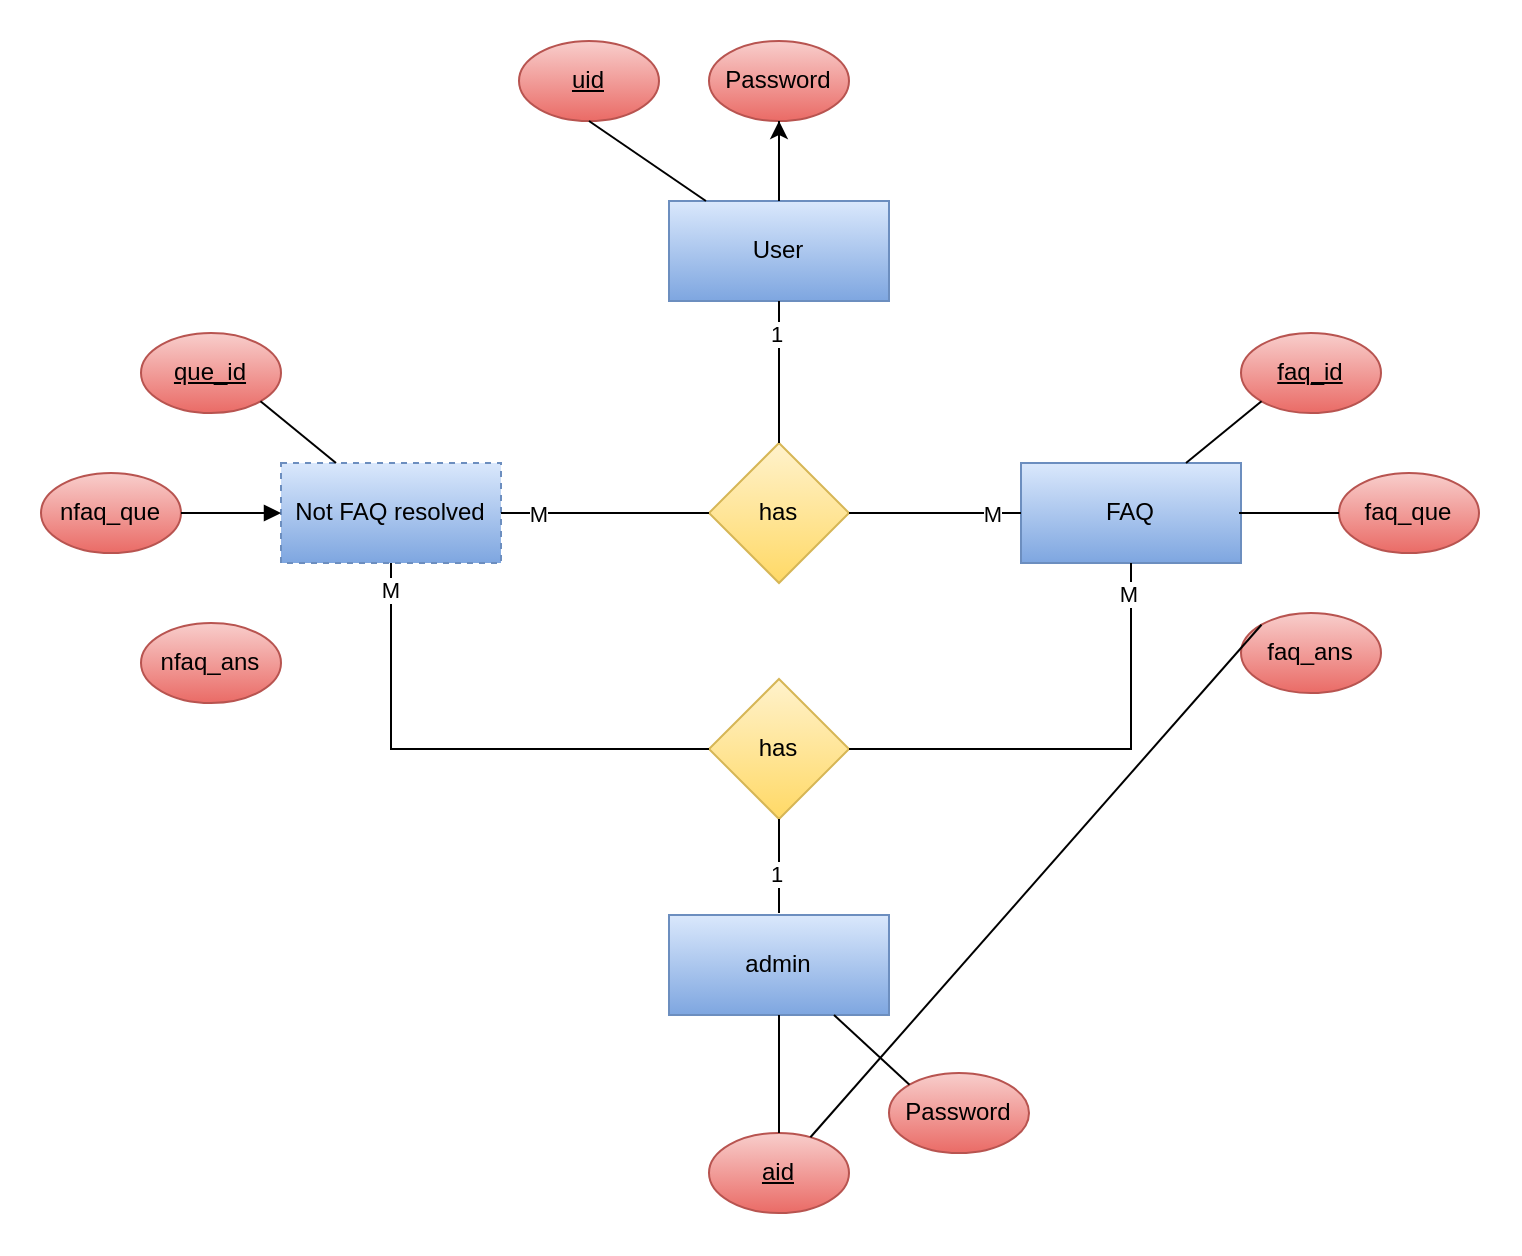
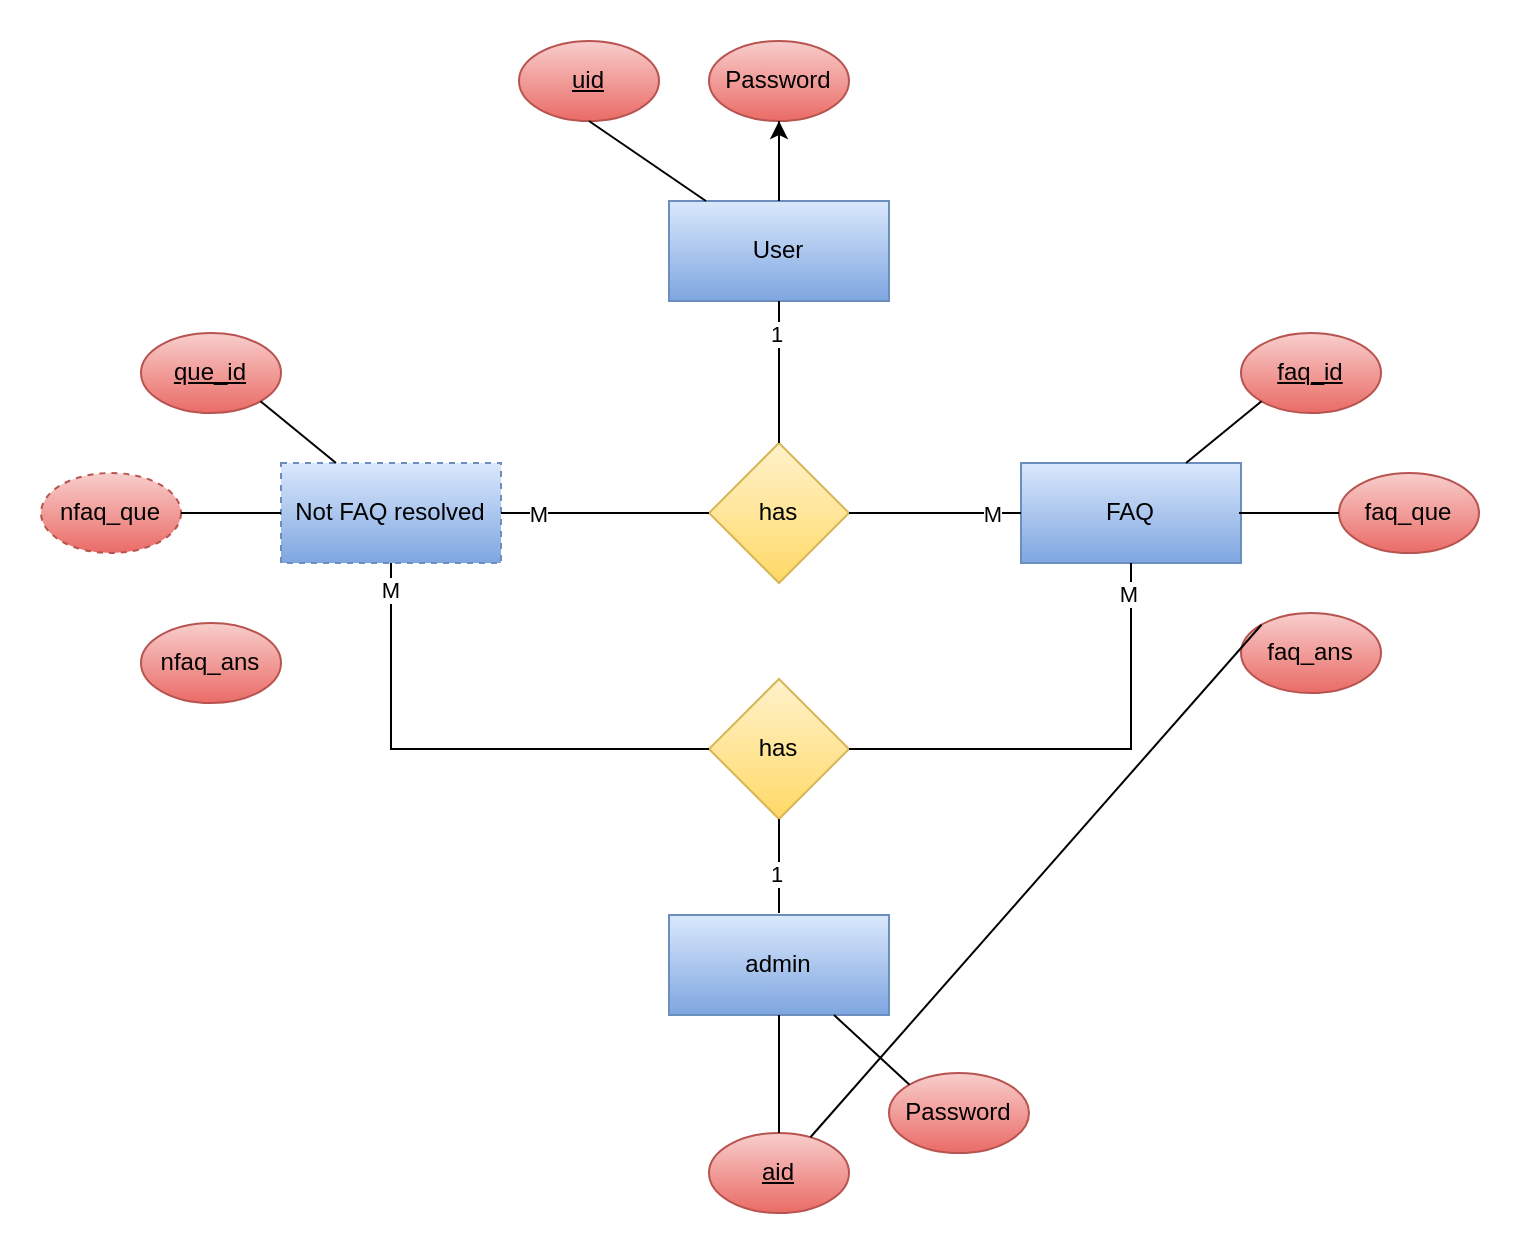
node "nfaq_que": style solid -> dashed
edge "nfaq_que" -> "Not FAQ resolved": arrowhead block -> none
